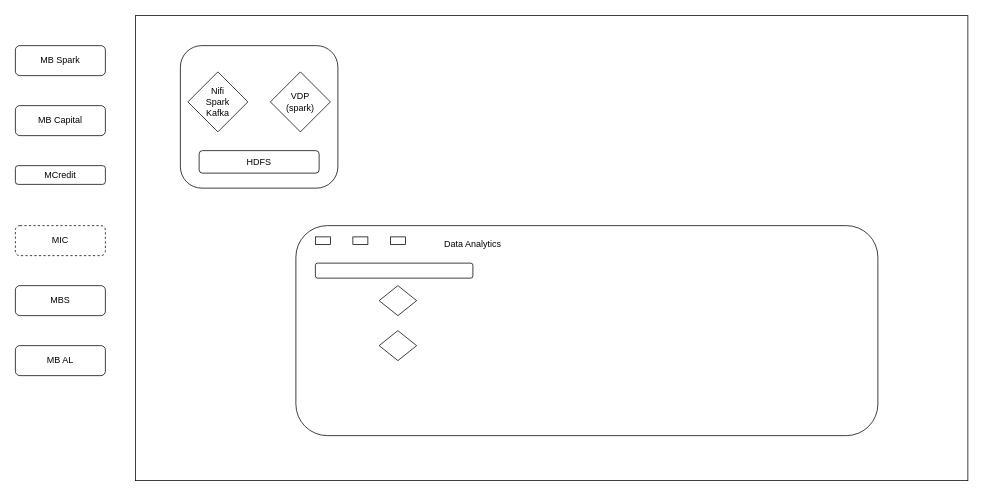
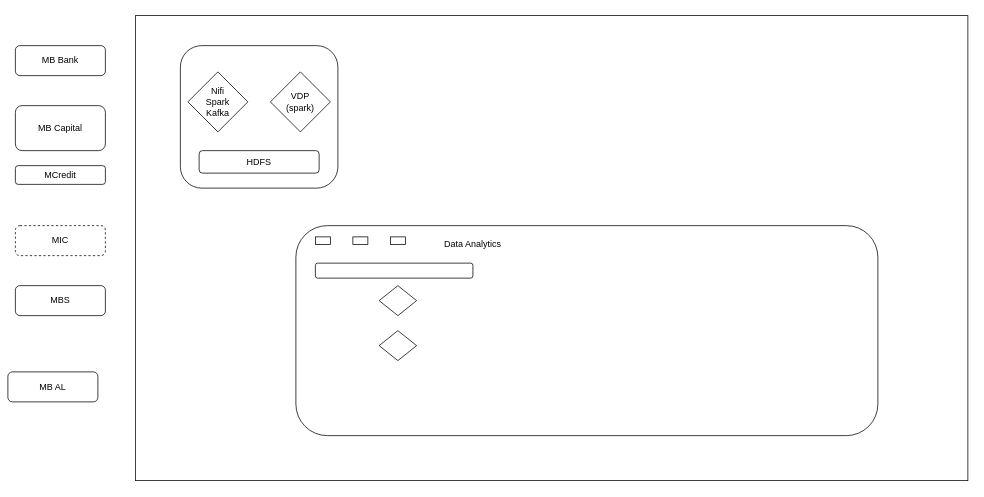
node "MB Spark": label "MB Spark" -> "MB Bank"
node "MB Capital": size 90x30 -> 90x45
node "MB AL": moved (60, 360) -> (53, 387)
